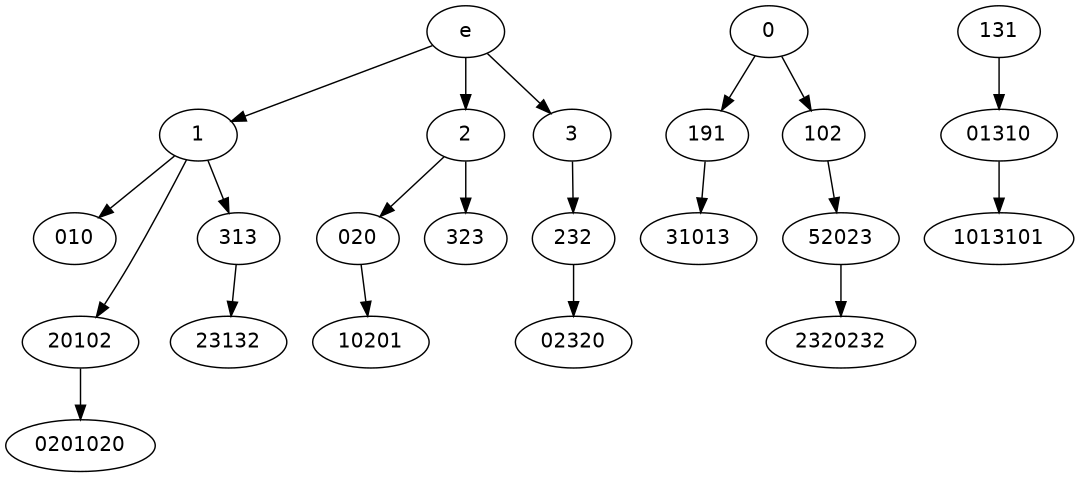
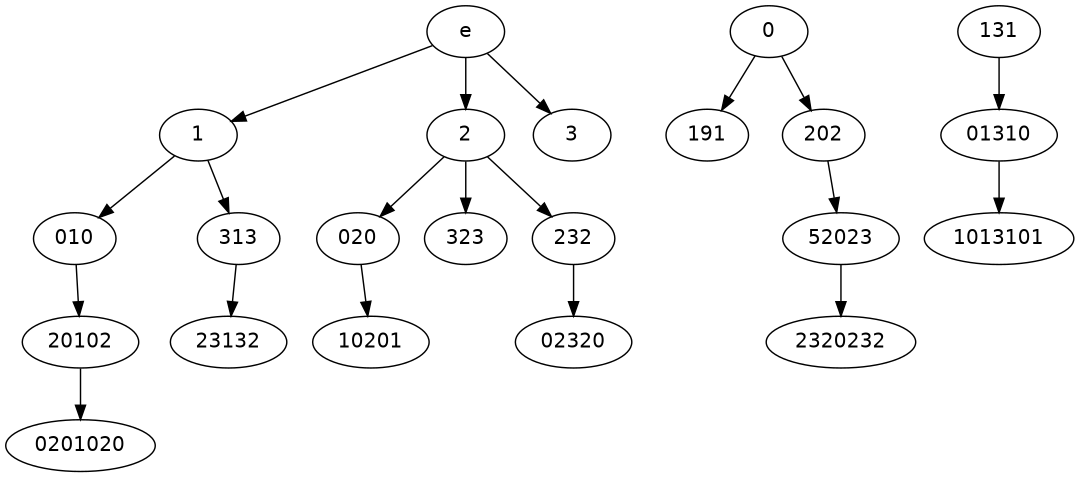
node "102": label "102" -> "202"
edge "3" -> "232": now "2" -> "232"
edge "1" -> "20102": now "010" -> "20102"
node "31013": removed
